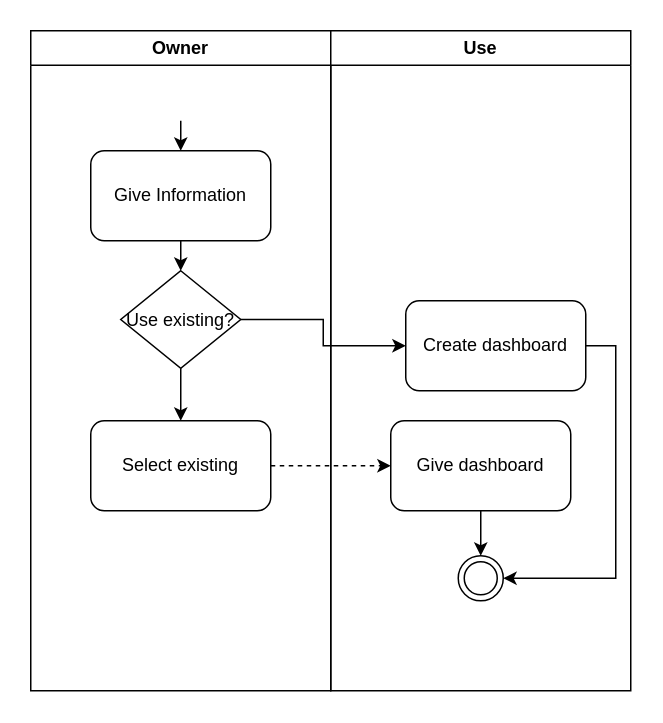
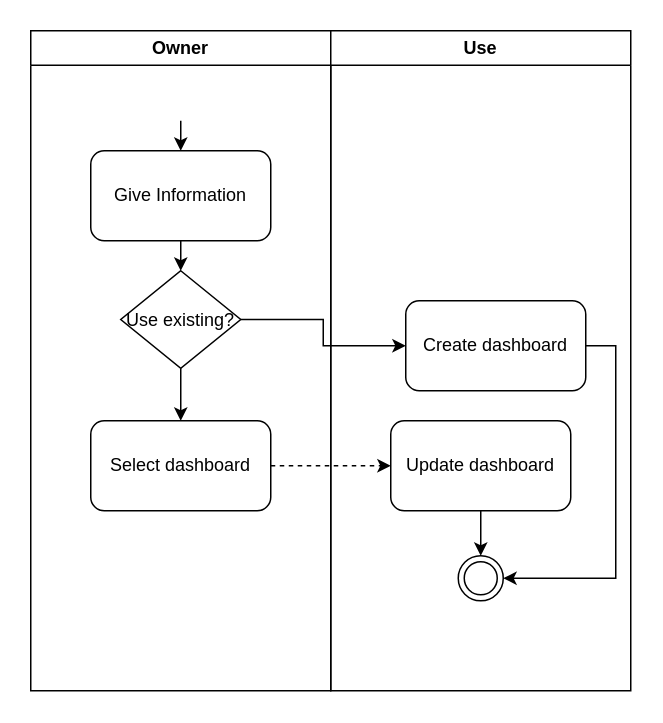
node "Select existing": label "Select existing" -> "Select dashboard"
node "Give dashboard": label "Give dashboard" -> "Update dashboard"
